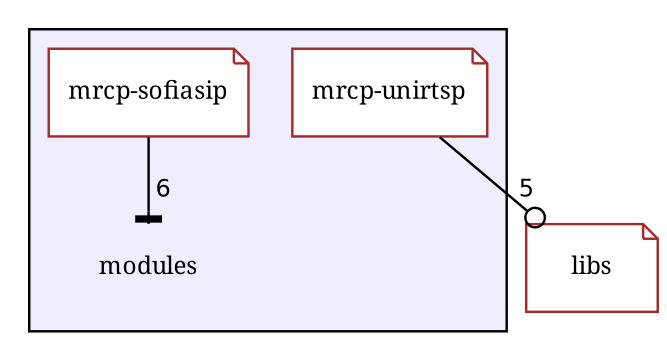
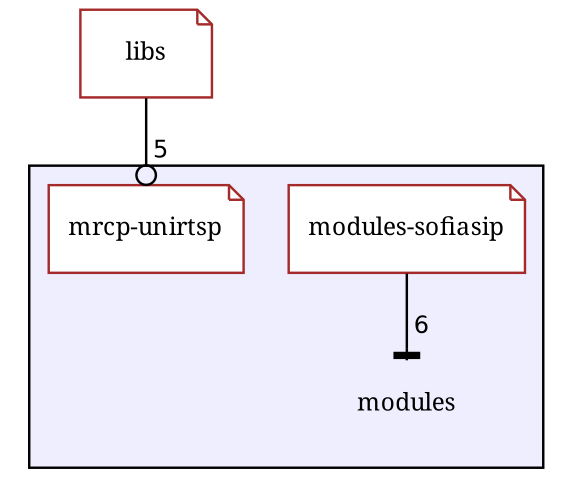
node "mrcp-sofiasip": label "mrcp-sofiasip" -> "modules-sofiasip"
edge "mrcp-unirtsp" -> "libs": reversed
